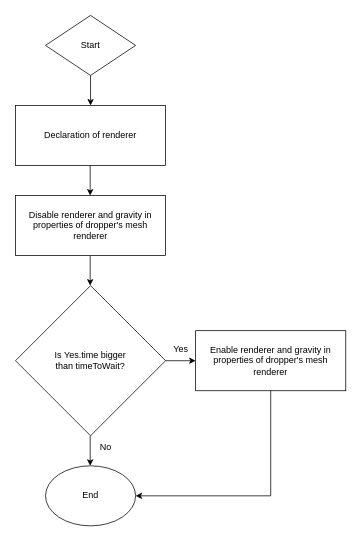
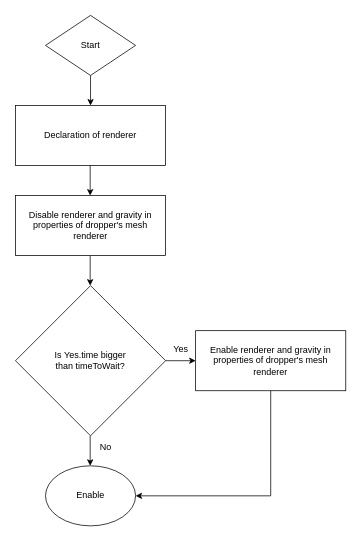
node "End": label "End" -> "Enable"
